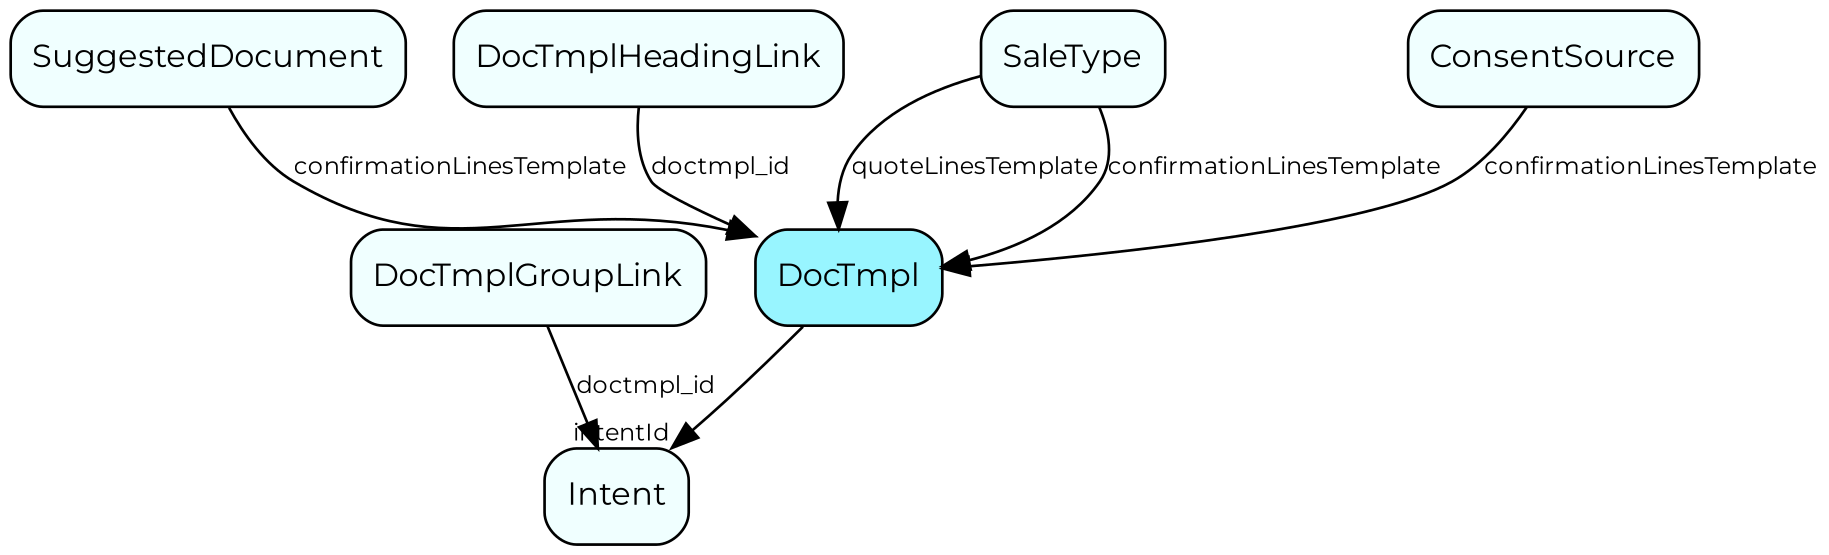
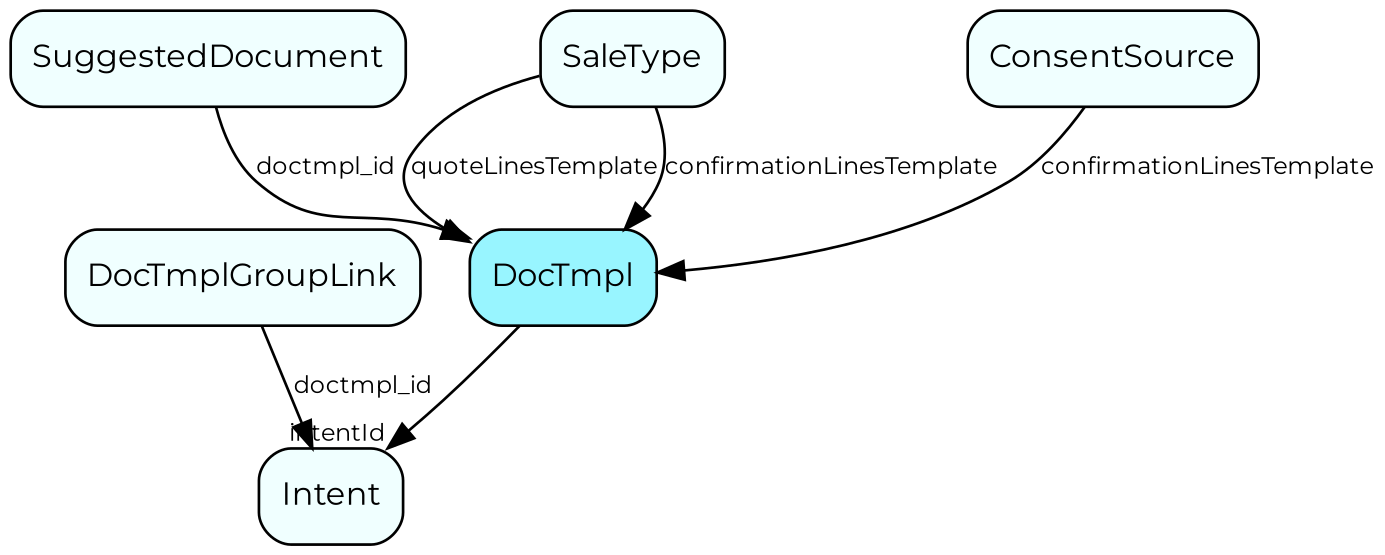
node "DocTmplHeadingLink": removed
edge "SuggestedDocument" -> "DocTmpl": label "confirmationLinesTemplate" -> "doctmpl_id"
